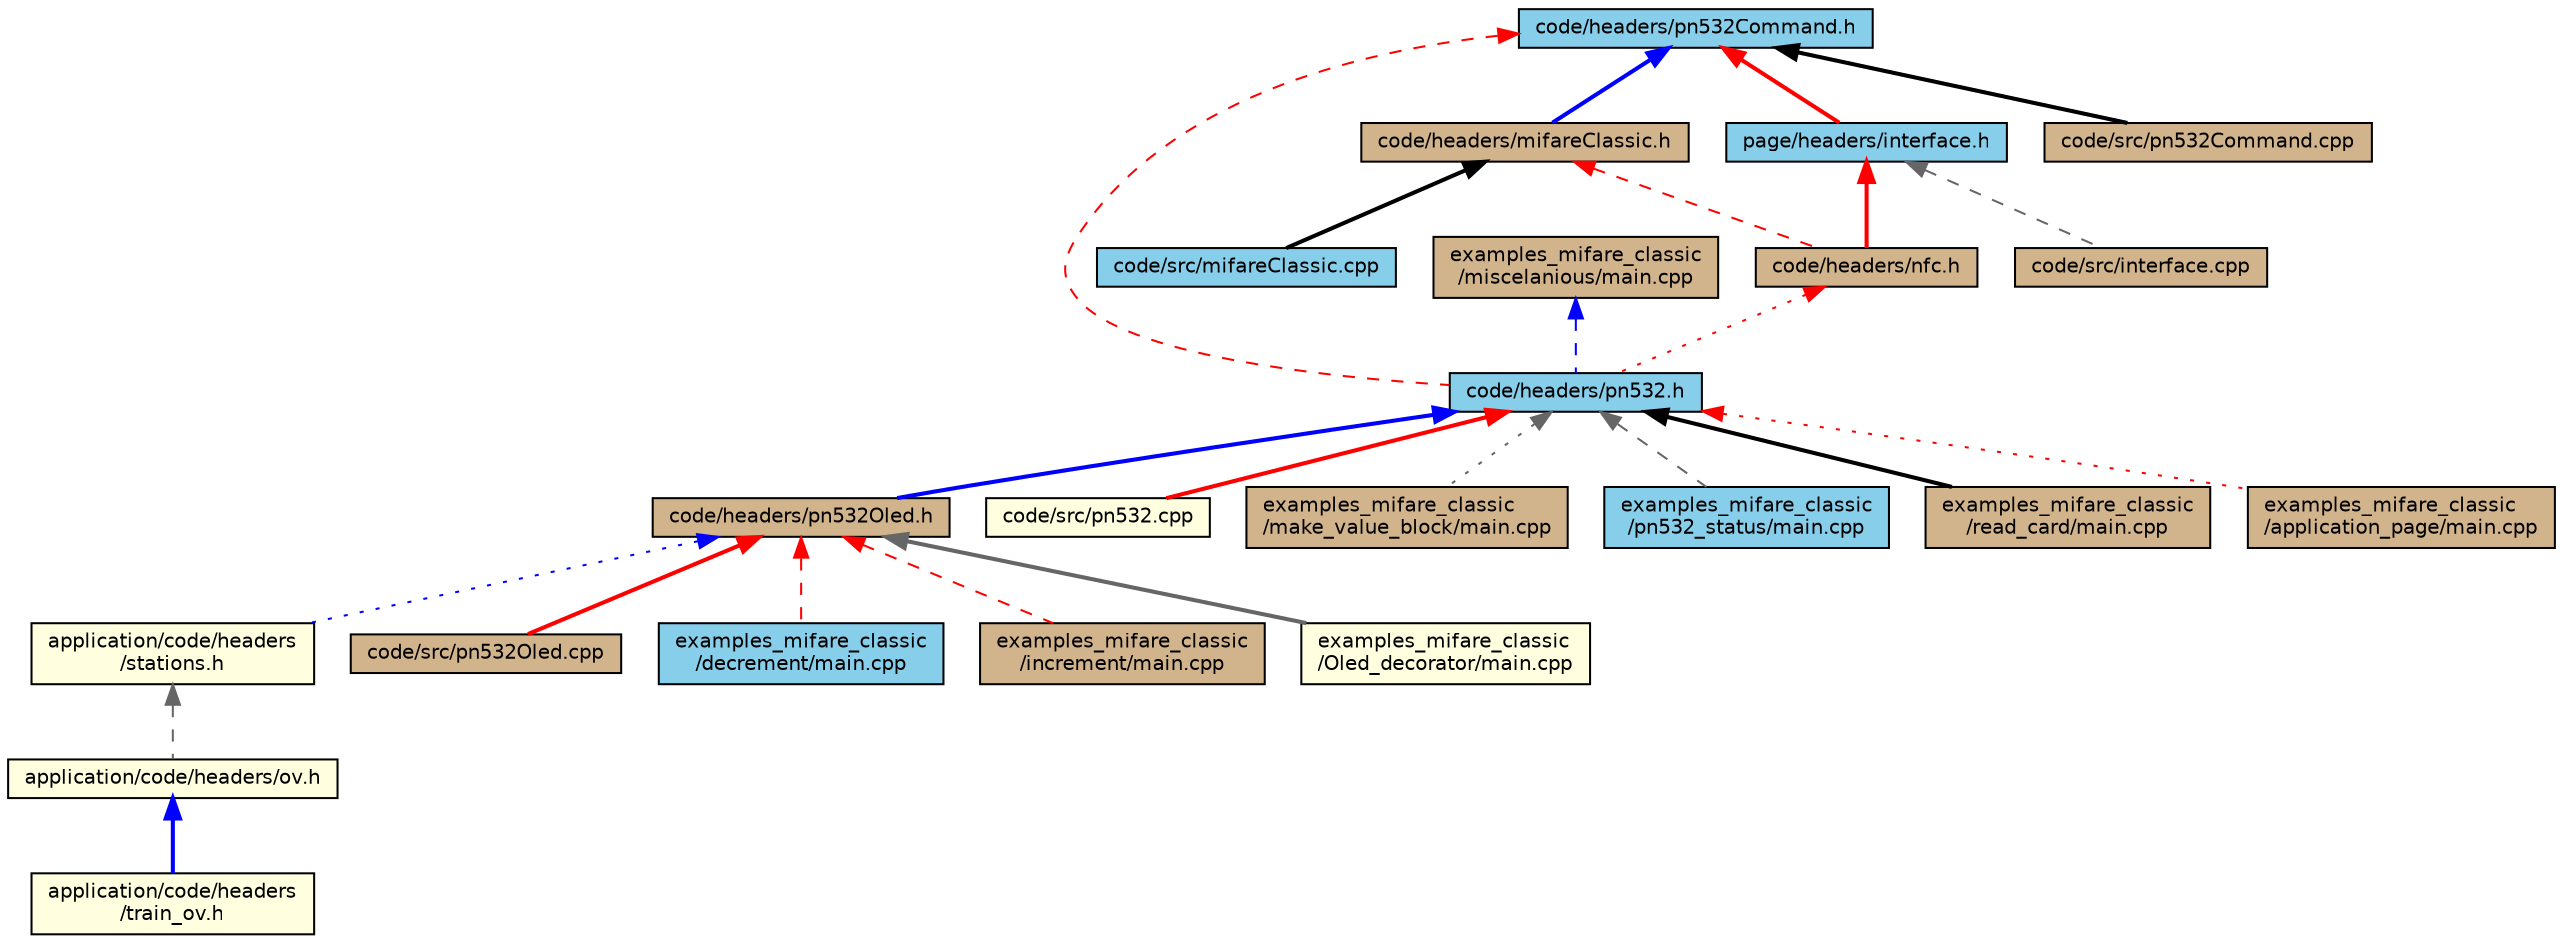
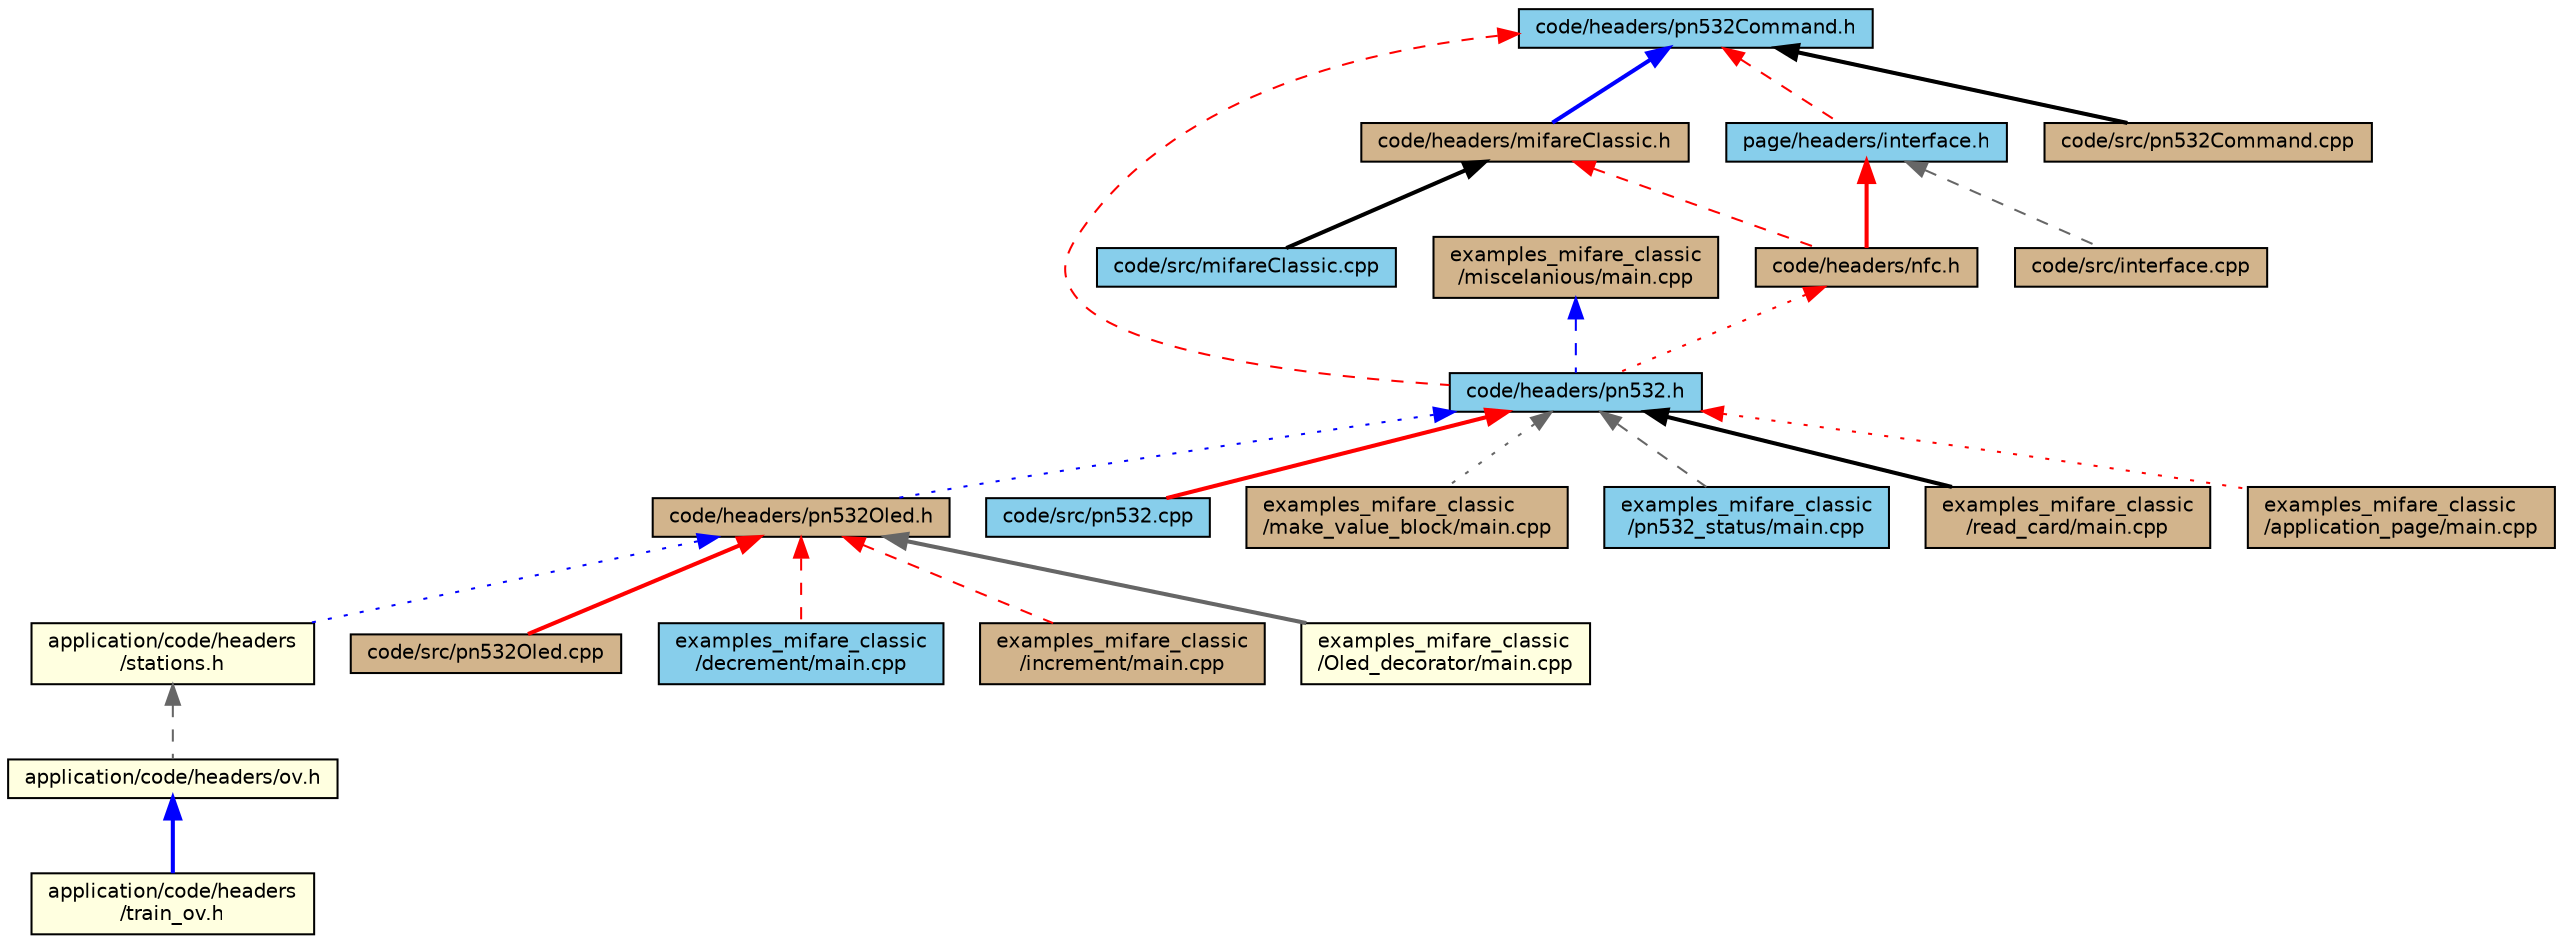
edge "page/headers/interface.h" -> "code/headers/pn532Command.h": style bold -> dashed
edge "code/headers/pn532Oled.h" -> "code/headers/pn532.h": style bold -> dotted
node "code/src/pn532.cpp": fillcolor lightyellow -> skyblue
